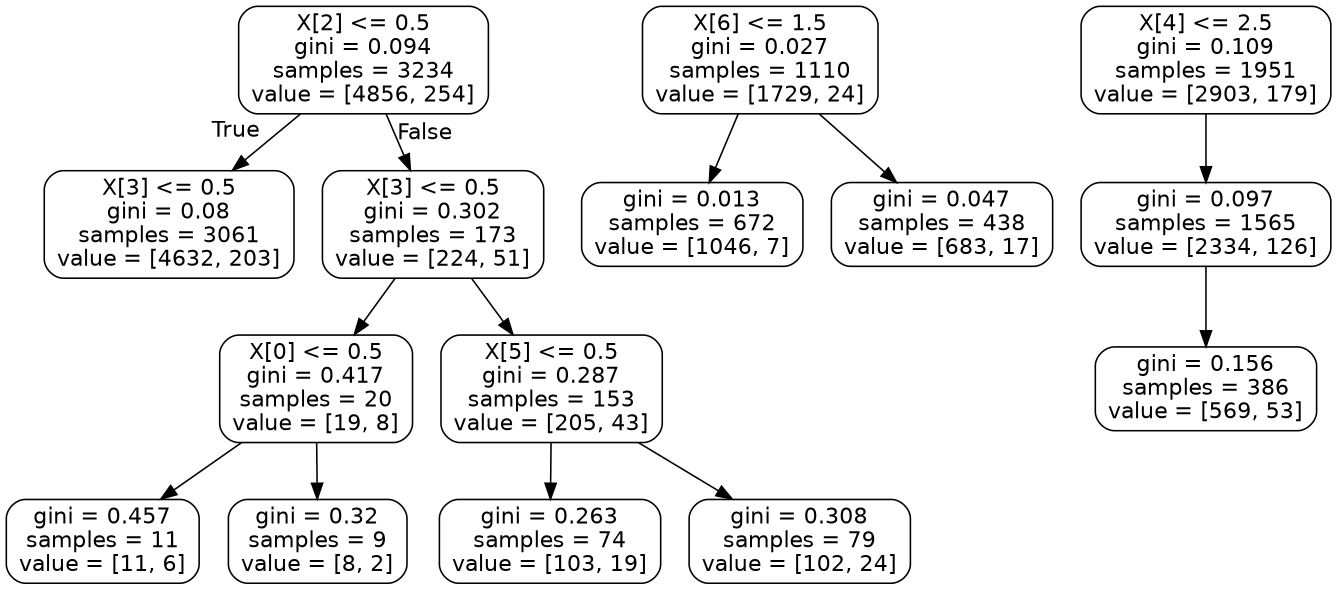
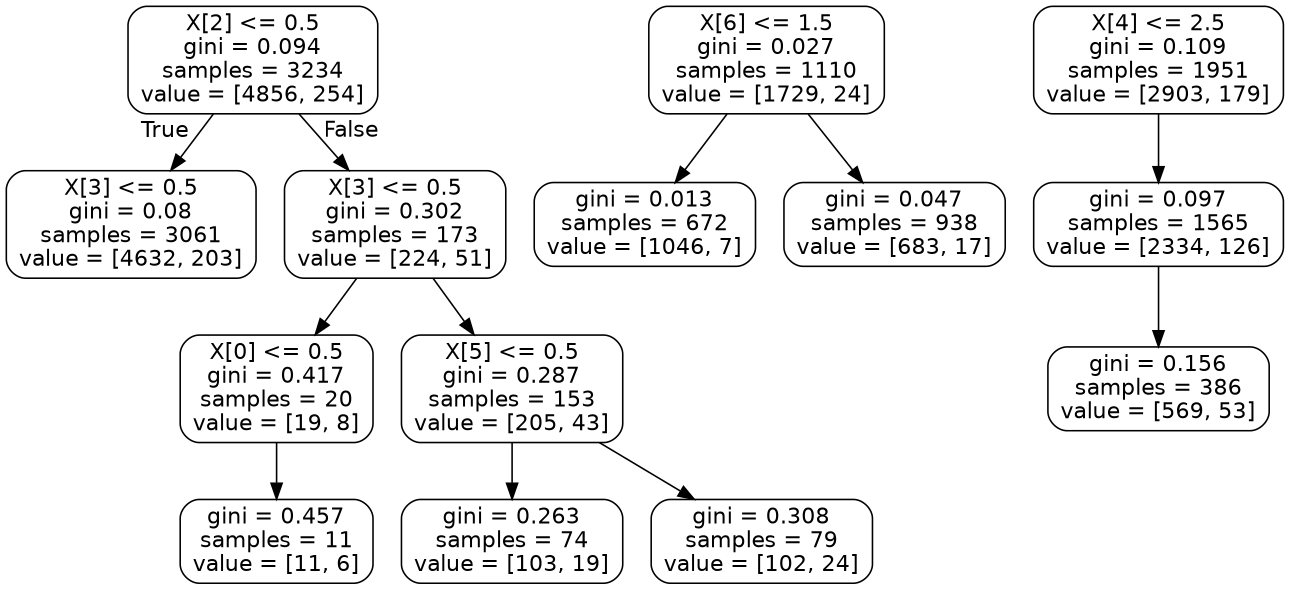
node "gini = 0.047 samples = 438 value = [683, 17]": label "gini = 0.047 samples = 438 value = [683, 17]" -> "gini = 0.047 samples = 938 value = [683, 17]"
node "gini = 0.32 samples = 9 value = [8, 2]": removed
